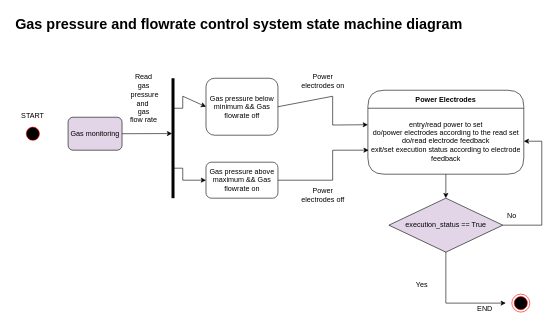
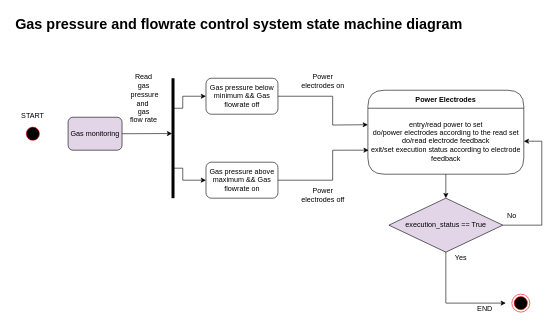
node "Gas pressure below minimum && Gas flowrate off": size 72x57 -> 72x36
node "Yes": moved (422, 285) -> (461, 258)
